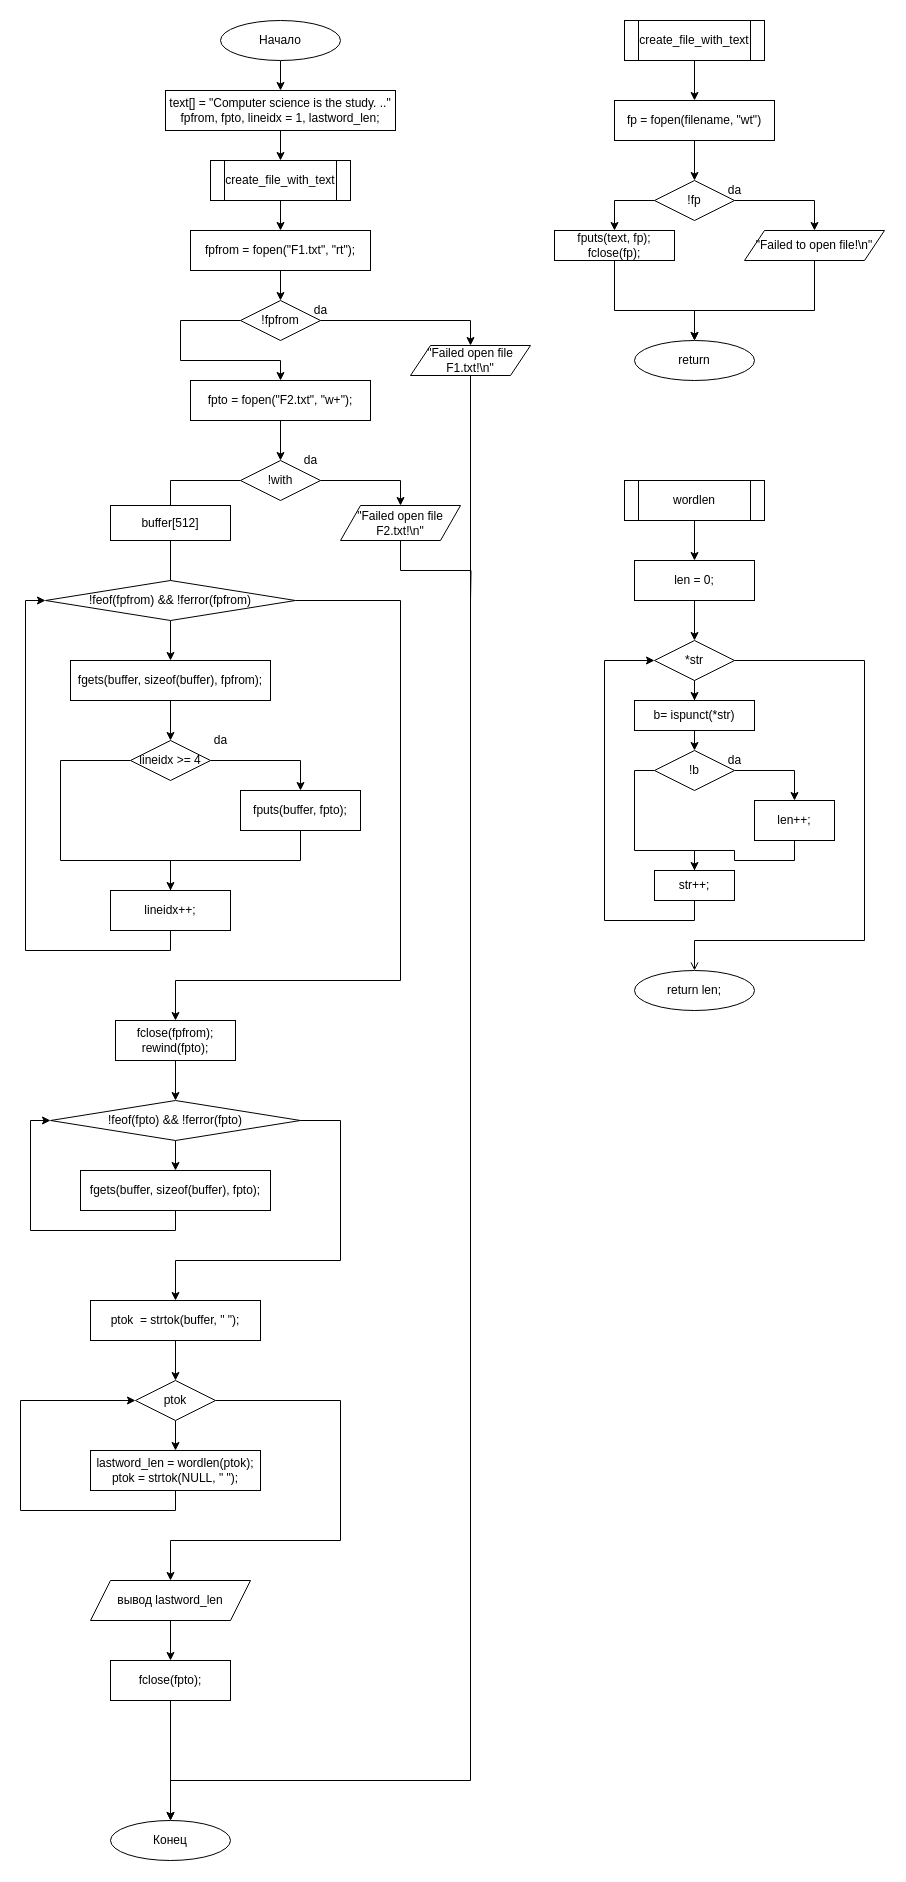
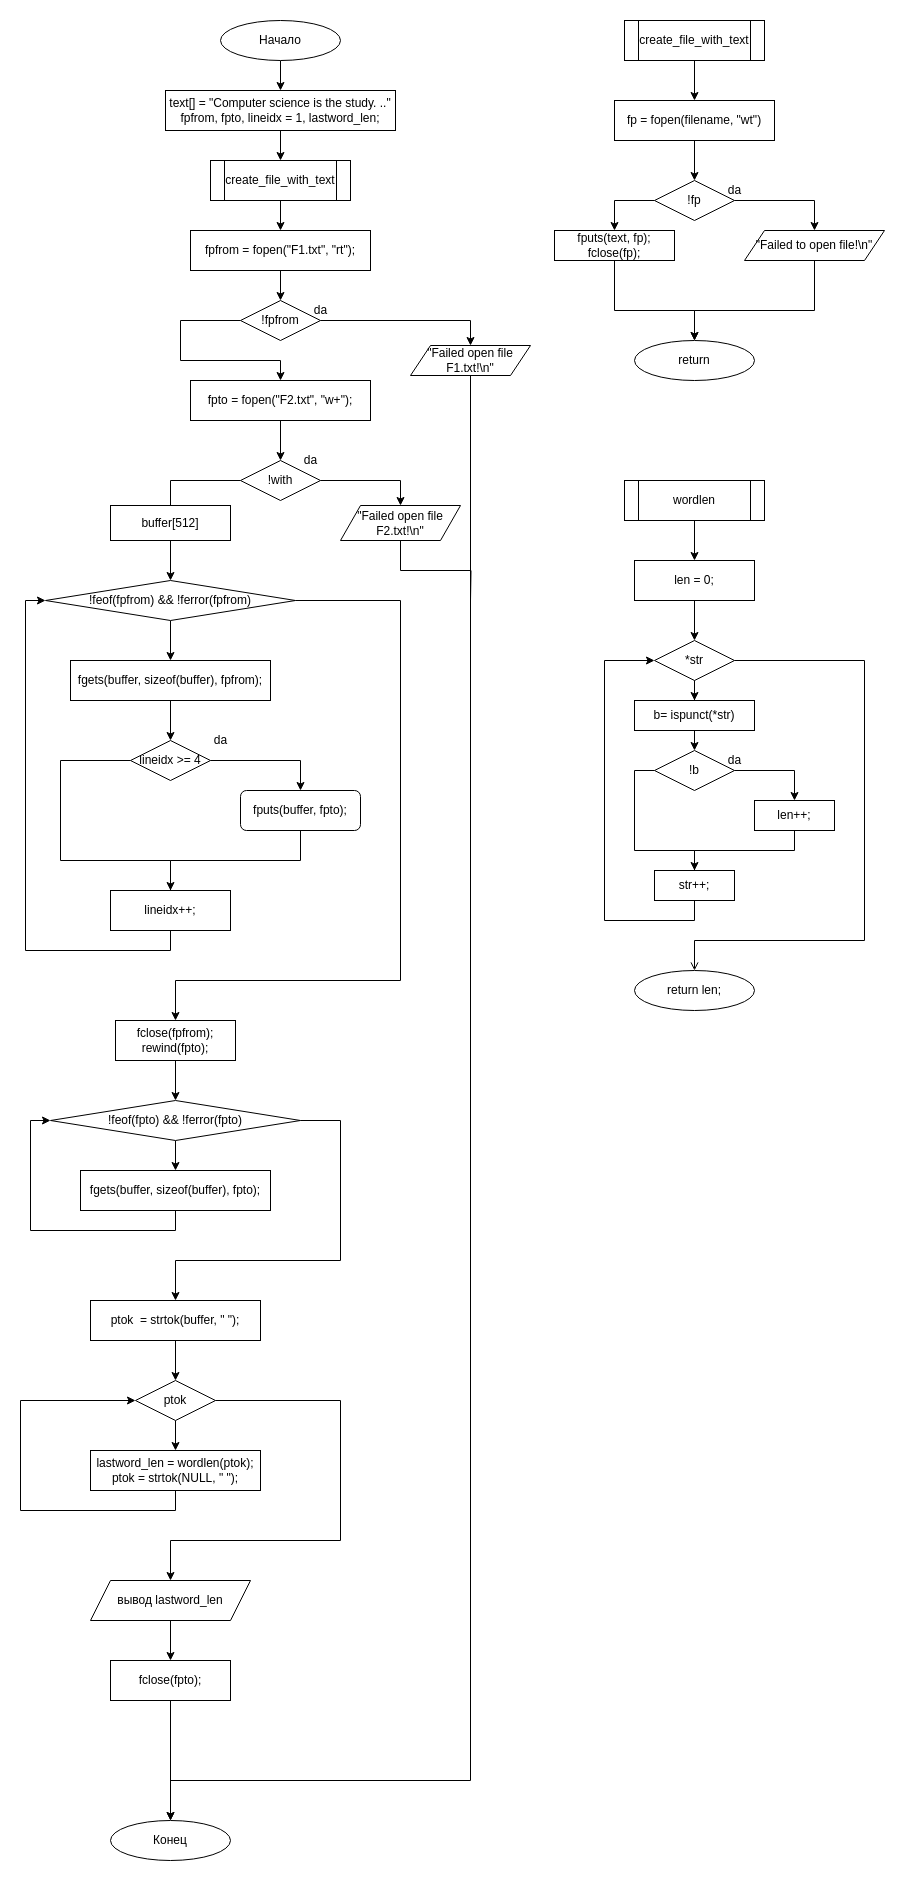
edge "buffer[512]" -- "!feof(fpfrom) && !ferror(fpfrom)": arrowhead none -> classic
node "fputs(buffer, fpto);": shape rectangle -> rounded rectangle
node "len++;": size 80x40 -> 80x30
